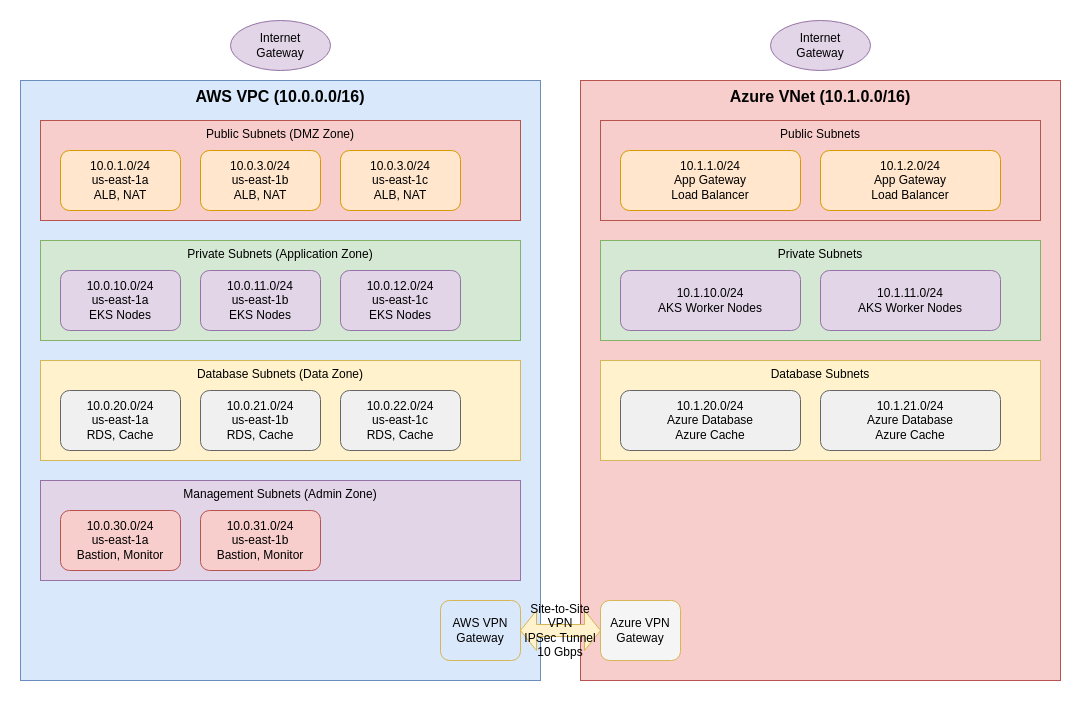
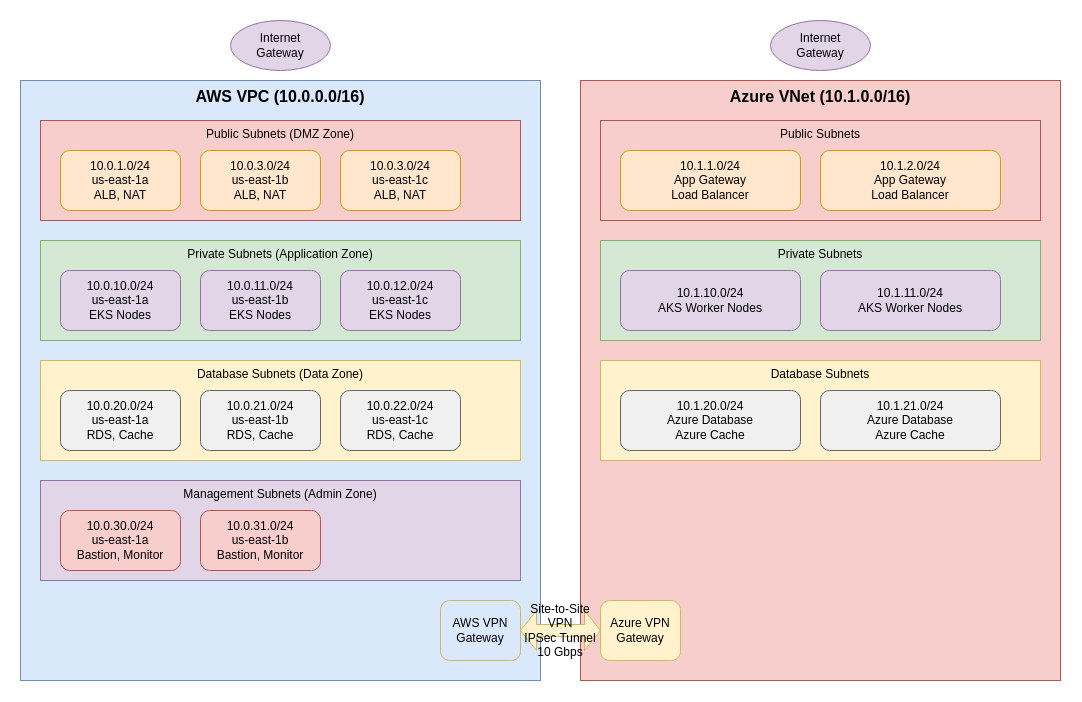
node "Azure VPN Gateway": fillcolor #f5f5f5 -> #fff2cc
